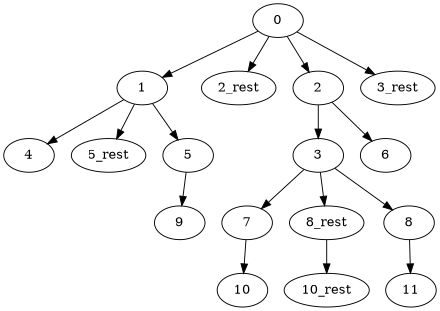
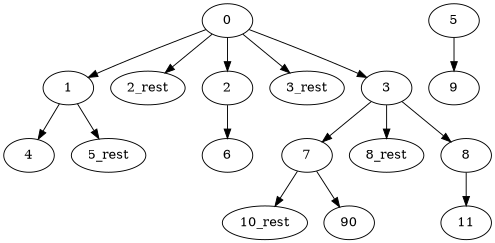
edge "2" -> "3": now "0" -> "3"
edge "1" -> "5": removed
edge "8_rest" -> "10_rest": now "7" -> "10_rest"
node "10": label "10" -> "90"
